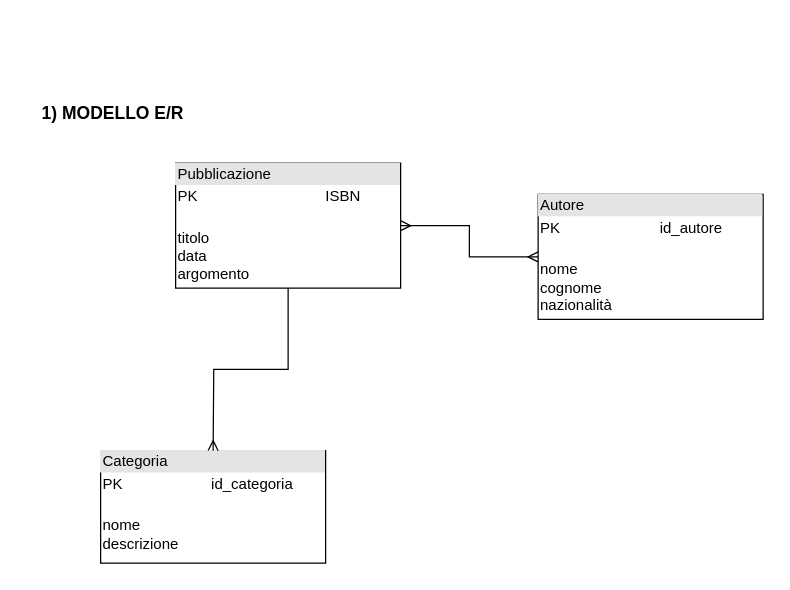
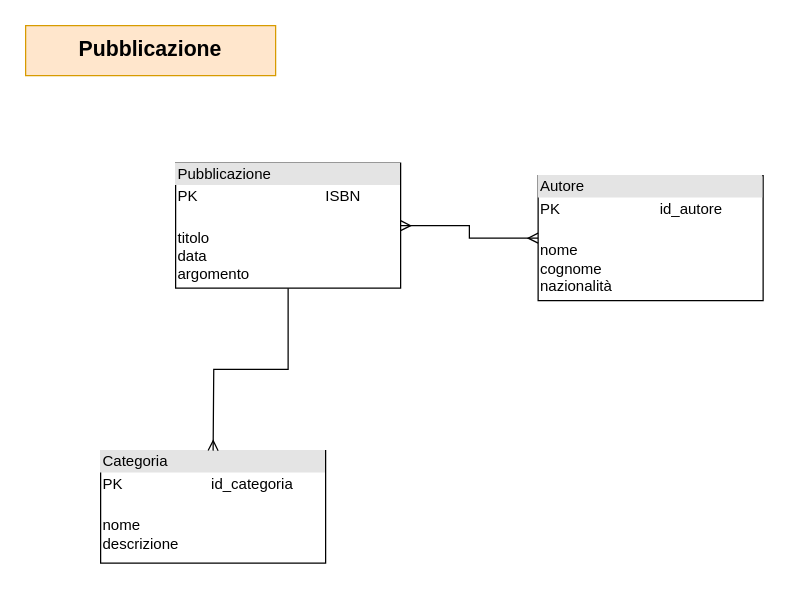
node "Pubblicazione": added
node "1) MODELLO E/R": removed
node "Autore PK id_autore nome cognome nazionalità": moved (651, 257) -> (651, 238)
